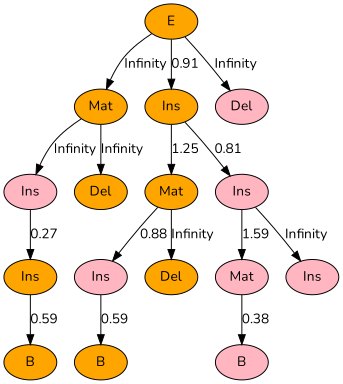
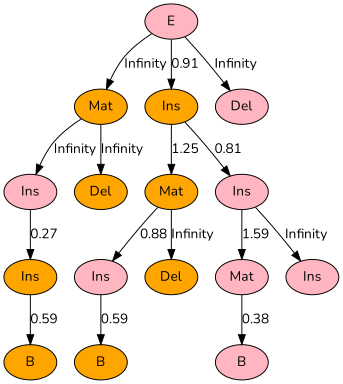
node "E": fillcolor orange -> lightpink
